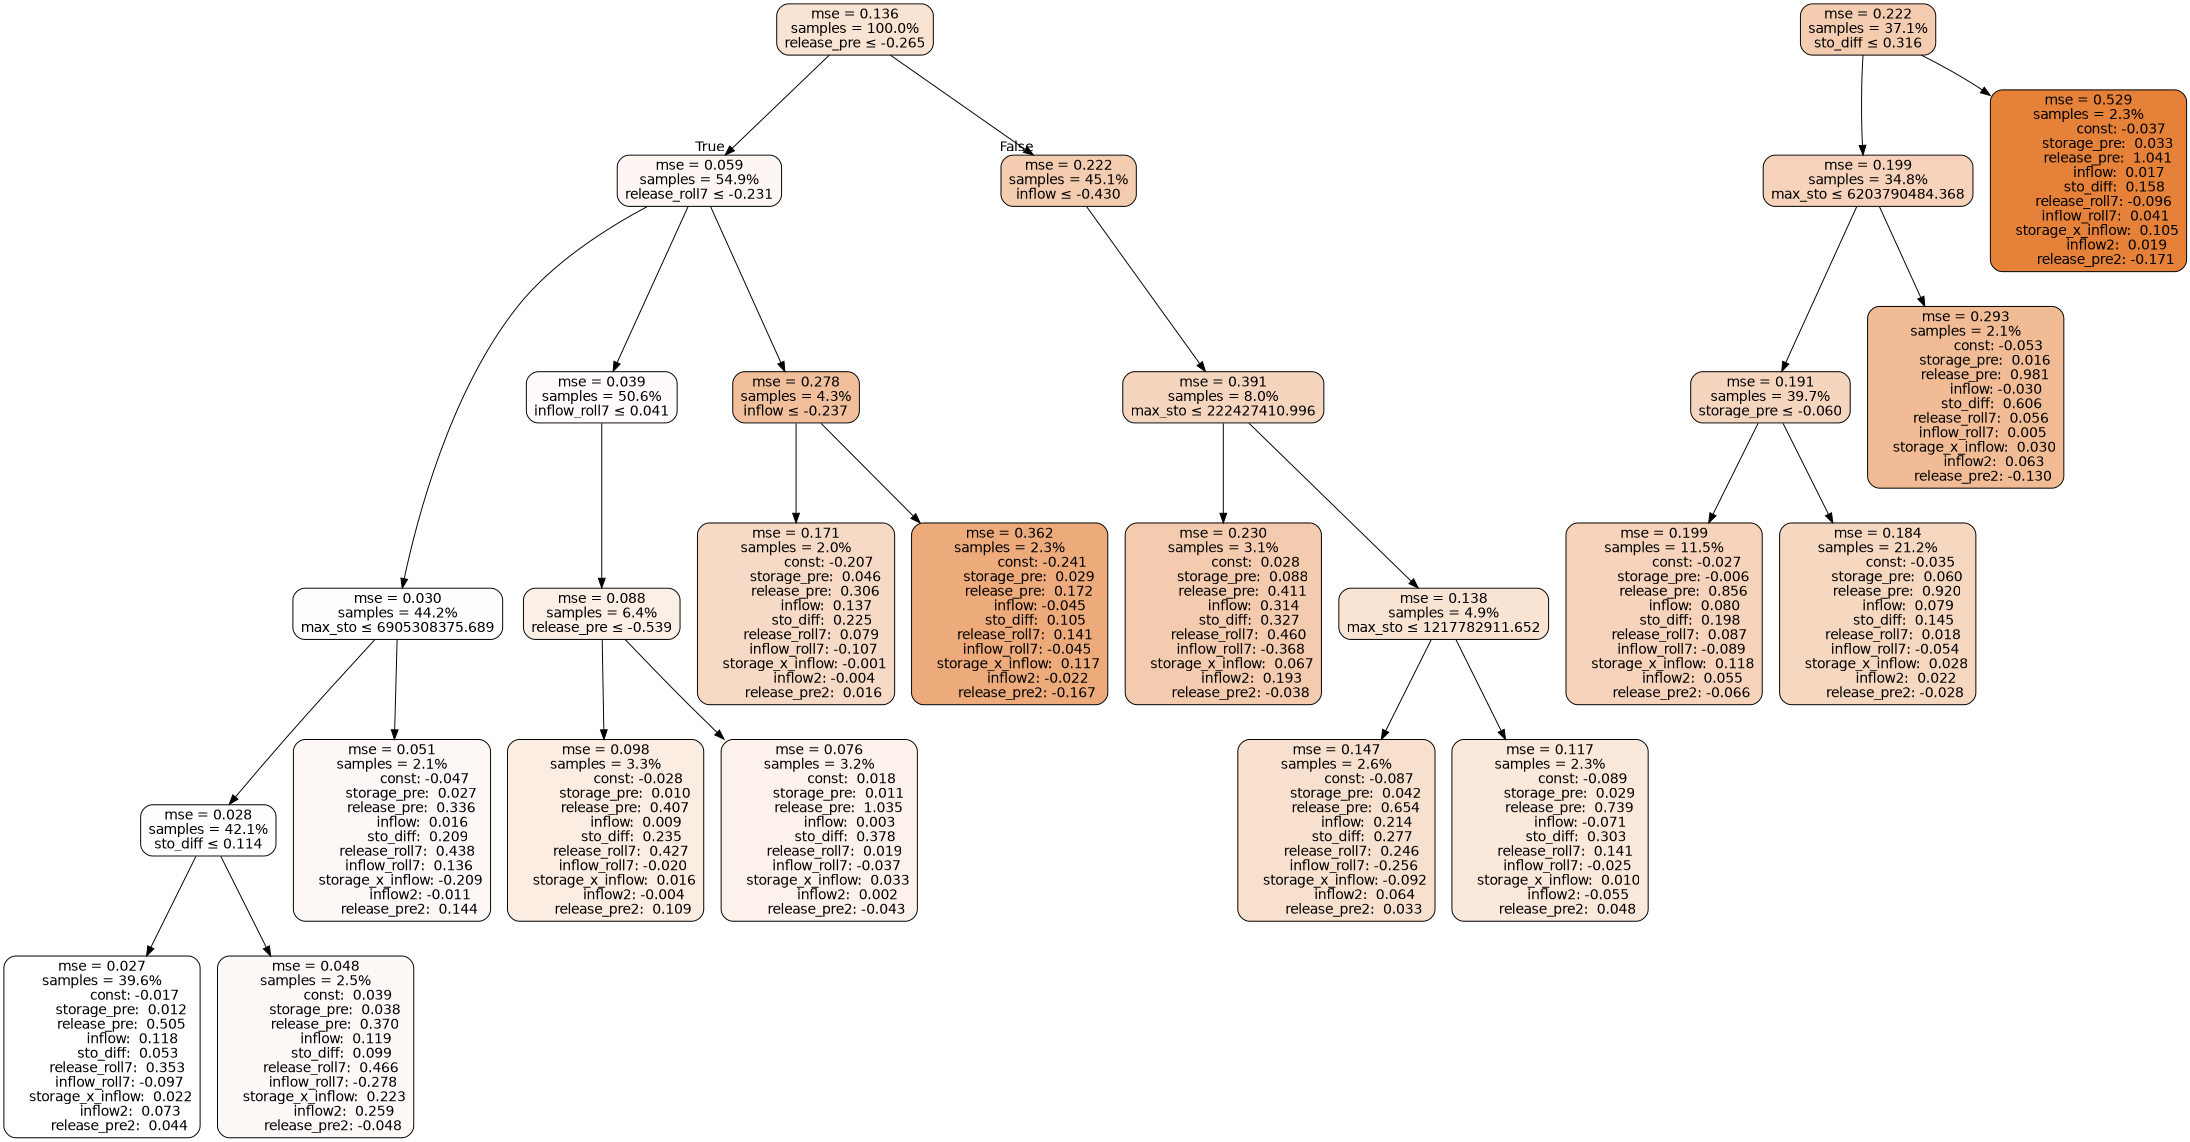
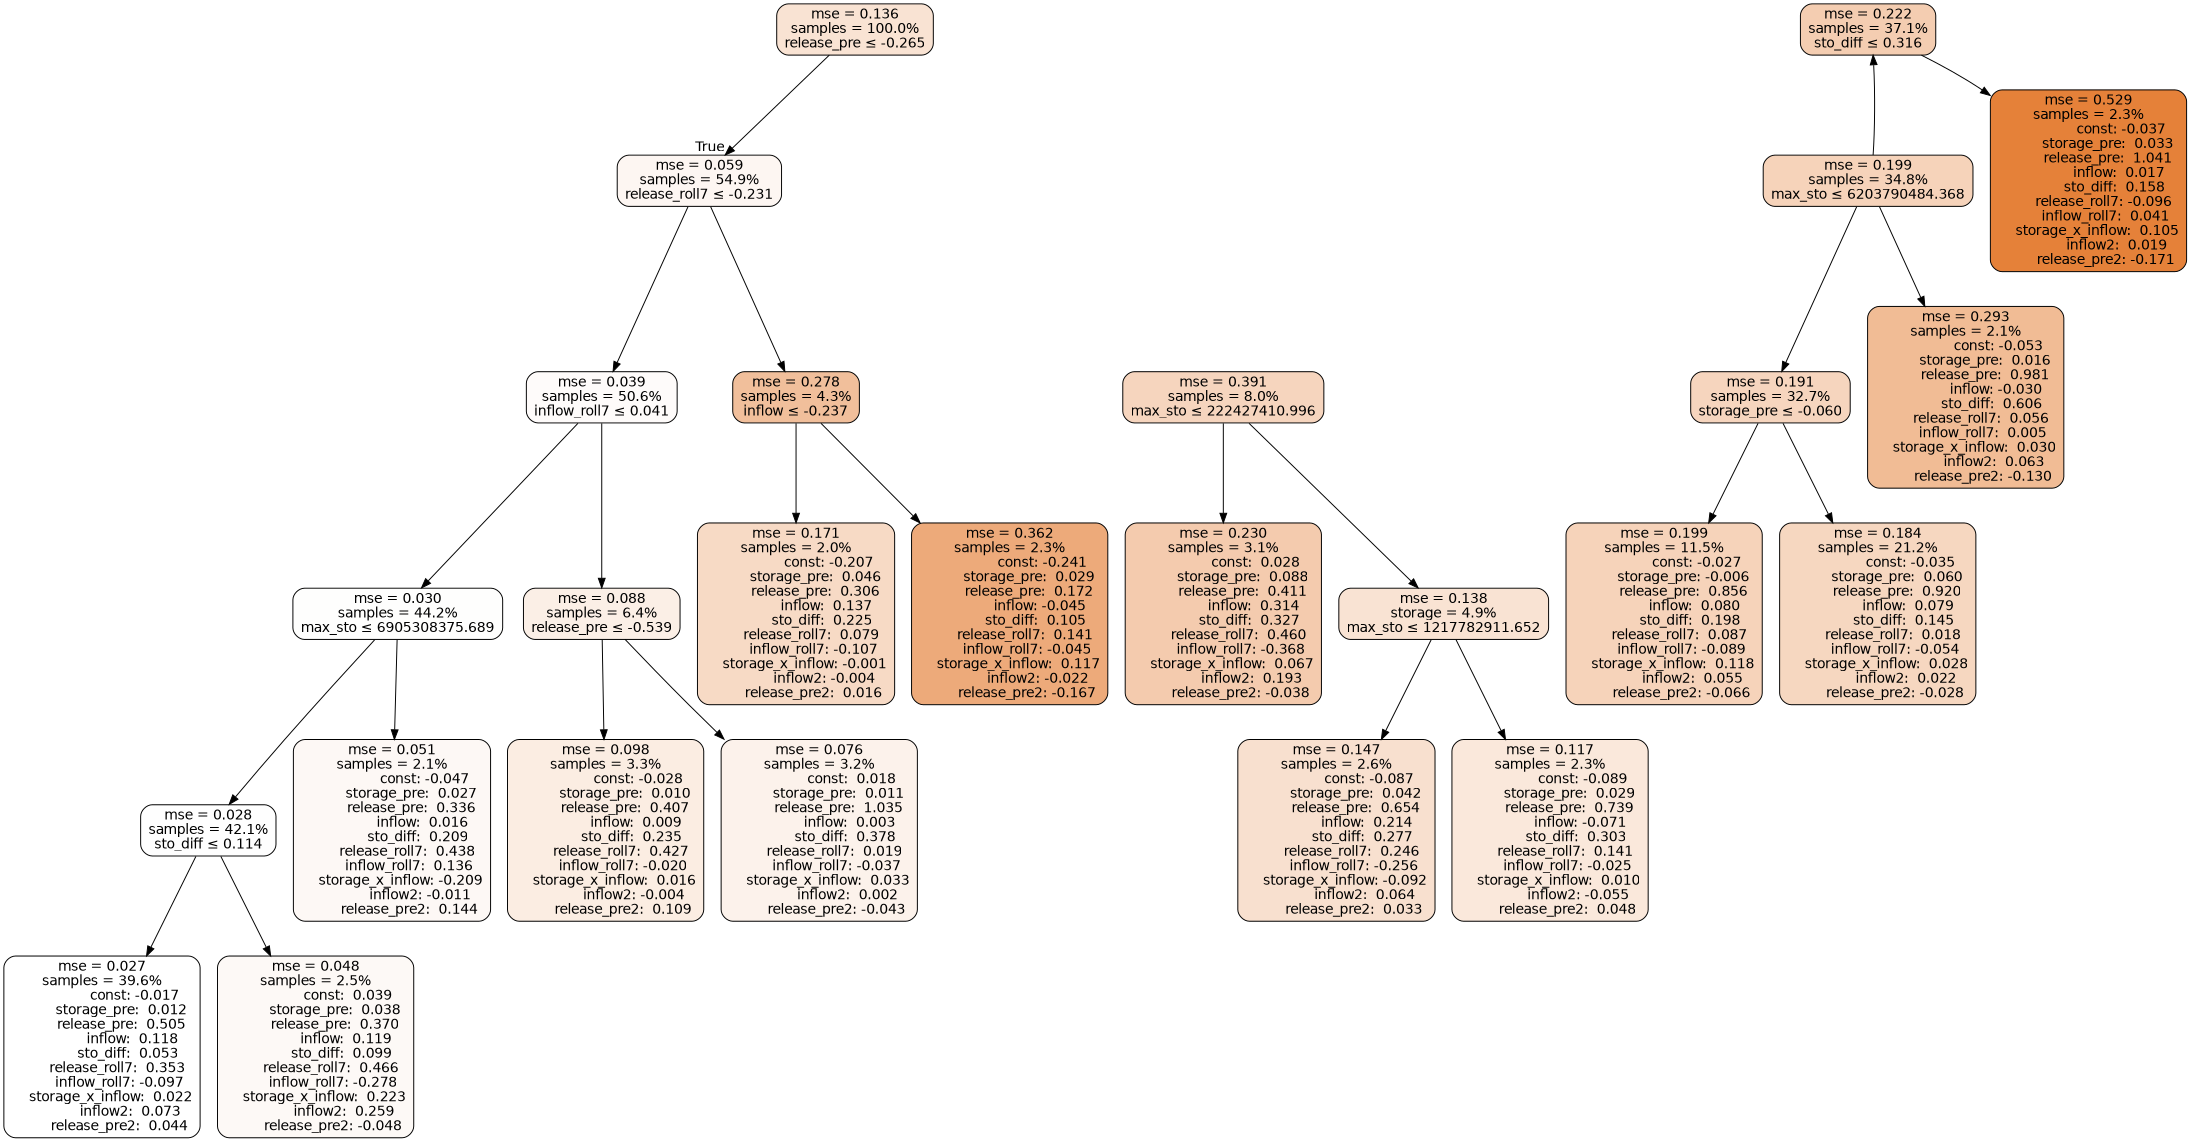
edge "mse = 0.222 samples = 37.1% sto_diff ≤ 0.316" -> "mse = 0.199 samples = 34.8% max_sto ≤ 6203790484.368": reversed
node "mse = 0.222 samples = 45.1% inflow ≤ -0.430": removed
edge "mse = 0.059 samples = 54.9% release_roll7 ≤ -0.231" -> "mse = 0.030 samples = 44.2% max_sto ≤ 6905308375.689": now "mse = 0.039 samples = 50.6% inflow_roll7 ≤ 0.041" -> "mse = 0.030 samples = 44.2% max_sto ≤ 6905308375.689"
node "mse = 0.191 samples = 39.7% storage_pre ≤ -0.060": label "mse = 0.191 samples = 39.7% storage_pre ≤ -0.060" -> "mse = 0.191 samples = 32.7% storage_pre ≤ -0.060"
node "mse = 0.138 samples = 4.9% max_sto ≤ 1217782911.652": label "mse = 0.138 samples = 4.9% max_sto ≤ 1217782911.652" -> "mse = 0.138 storage = 4.9% max_sto ≤ 1217782911.652"
